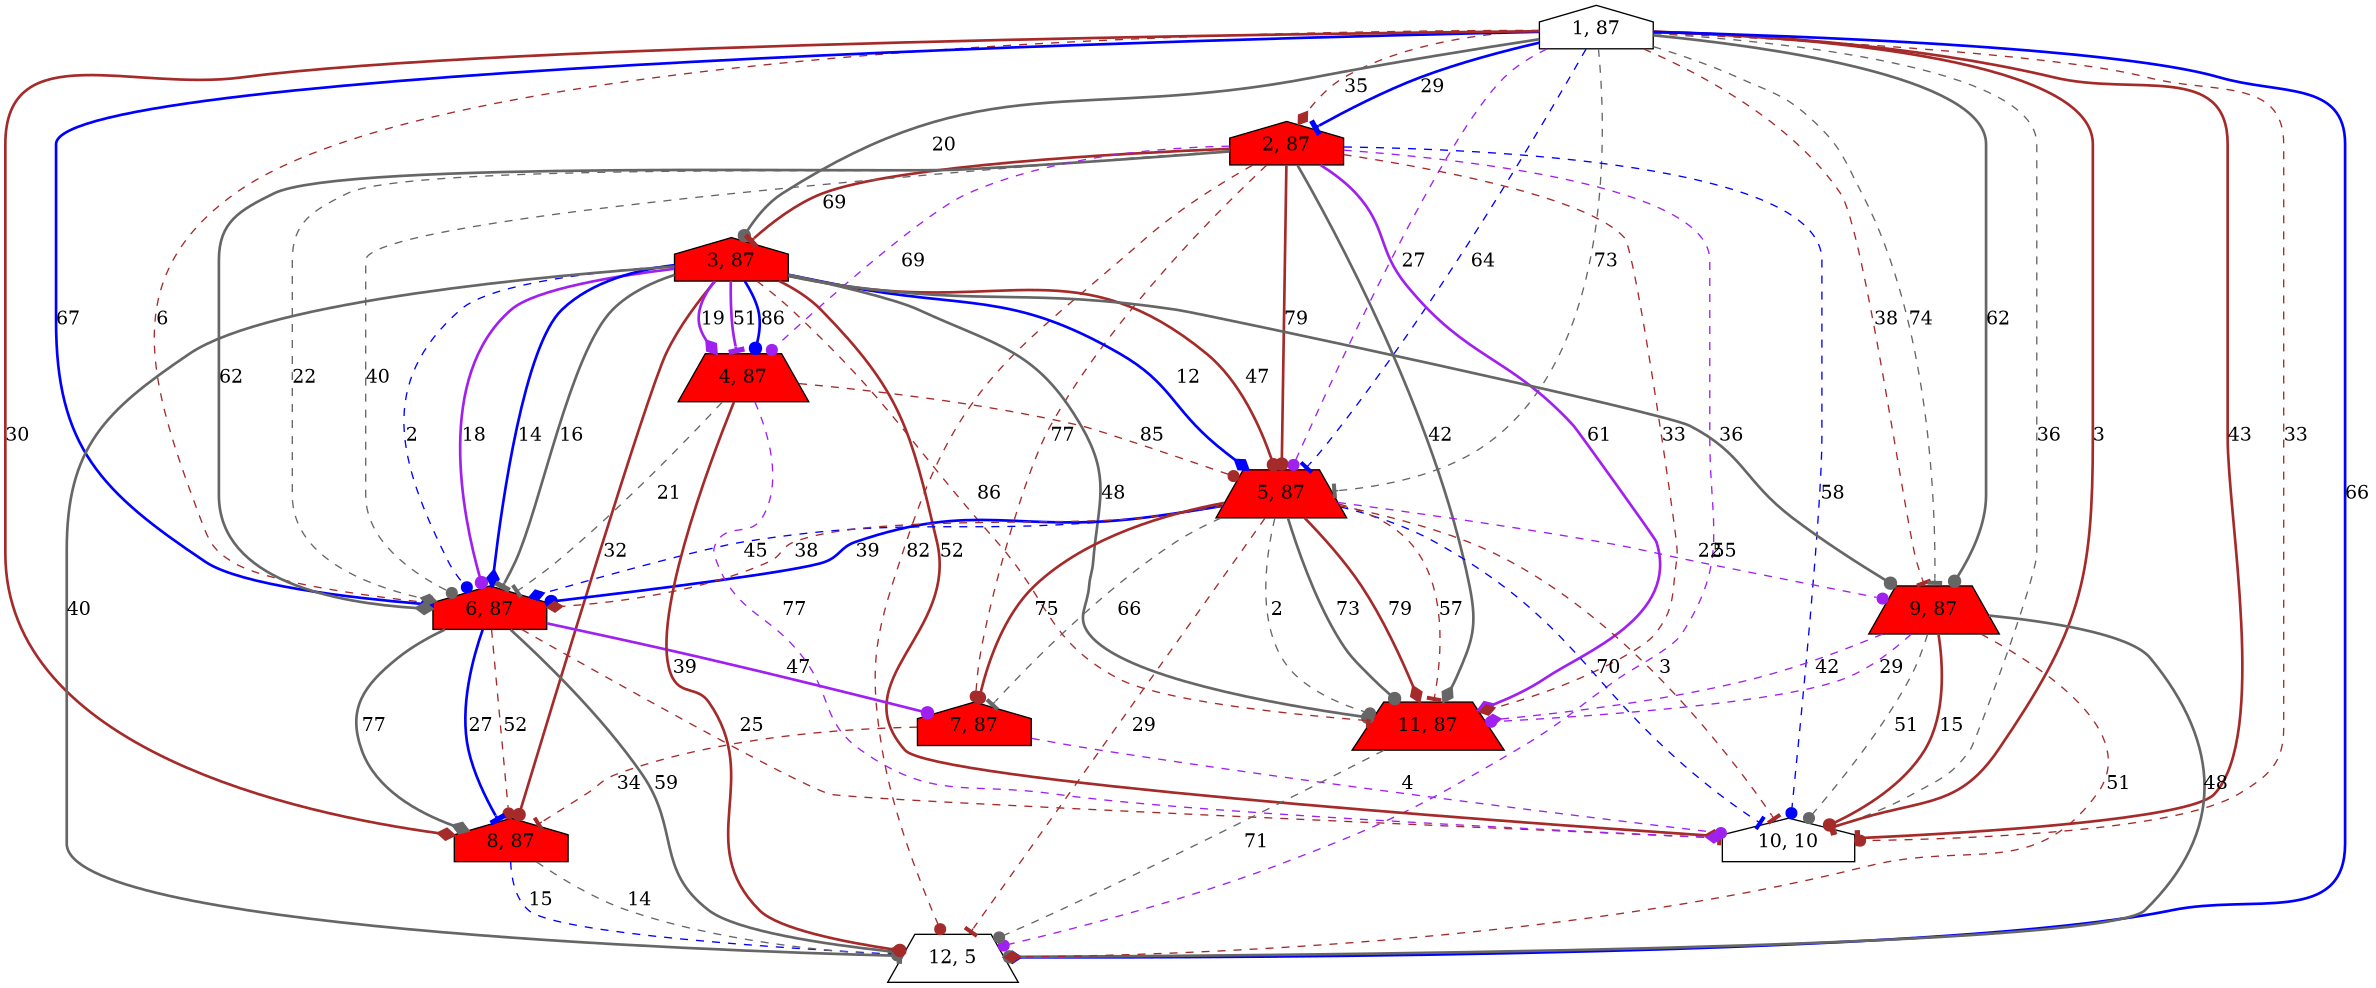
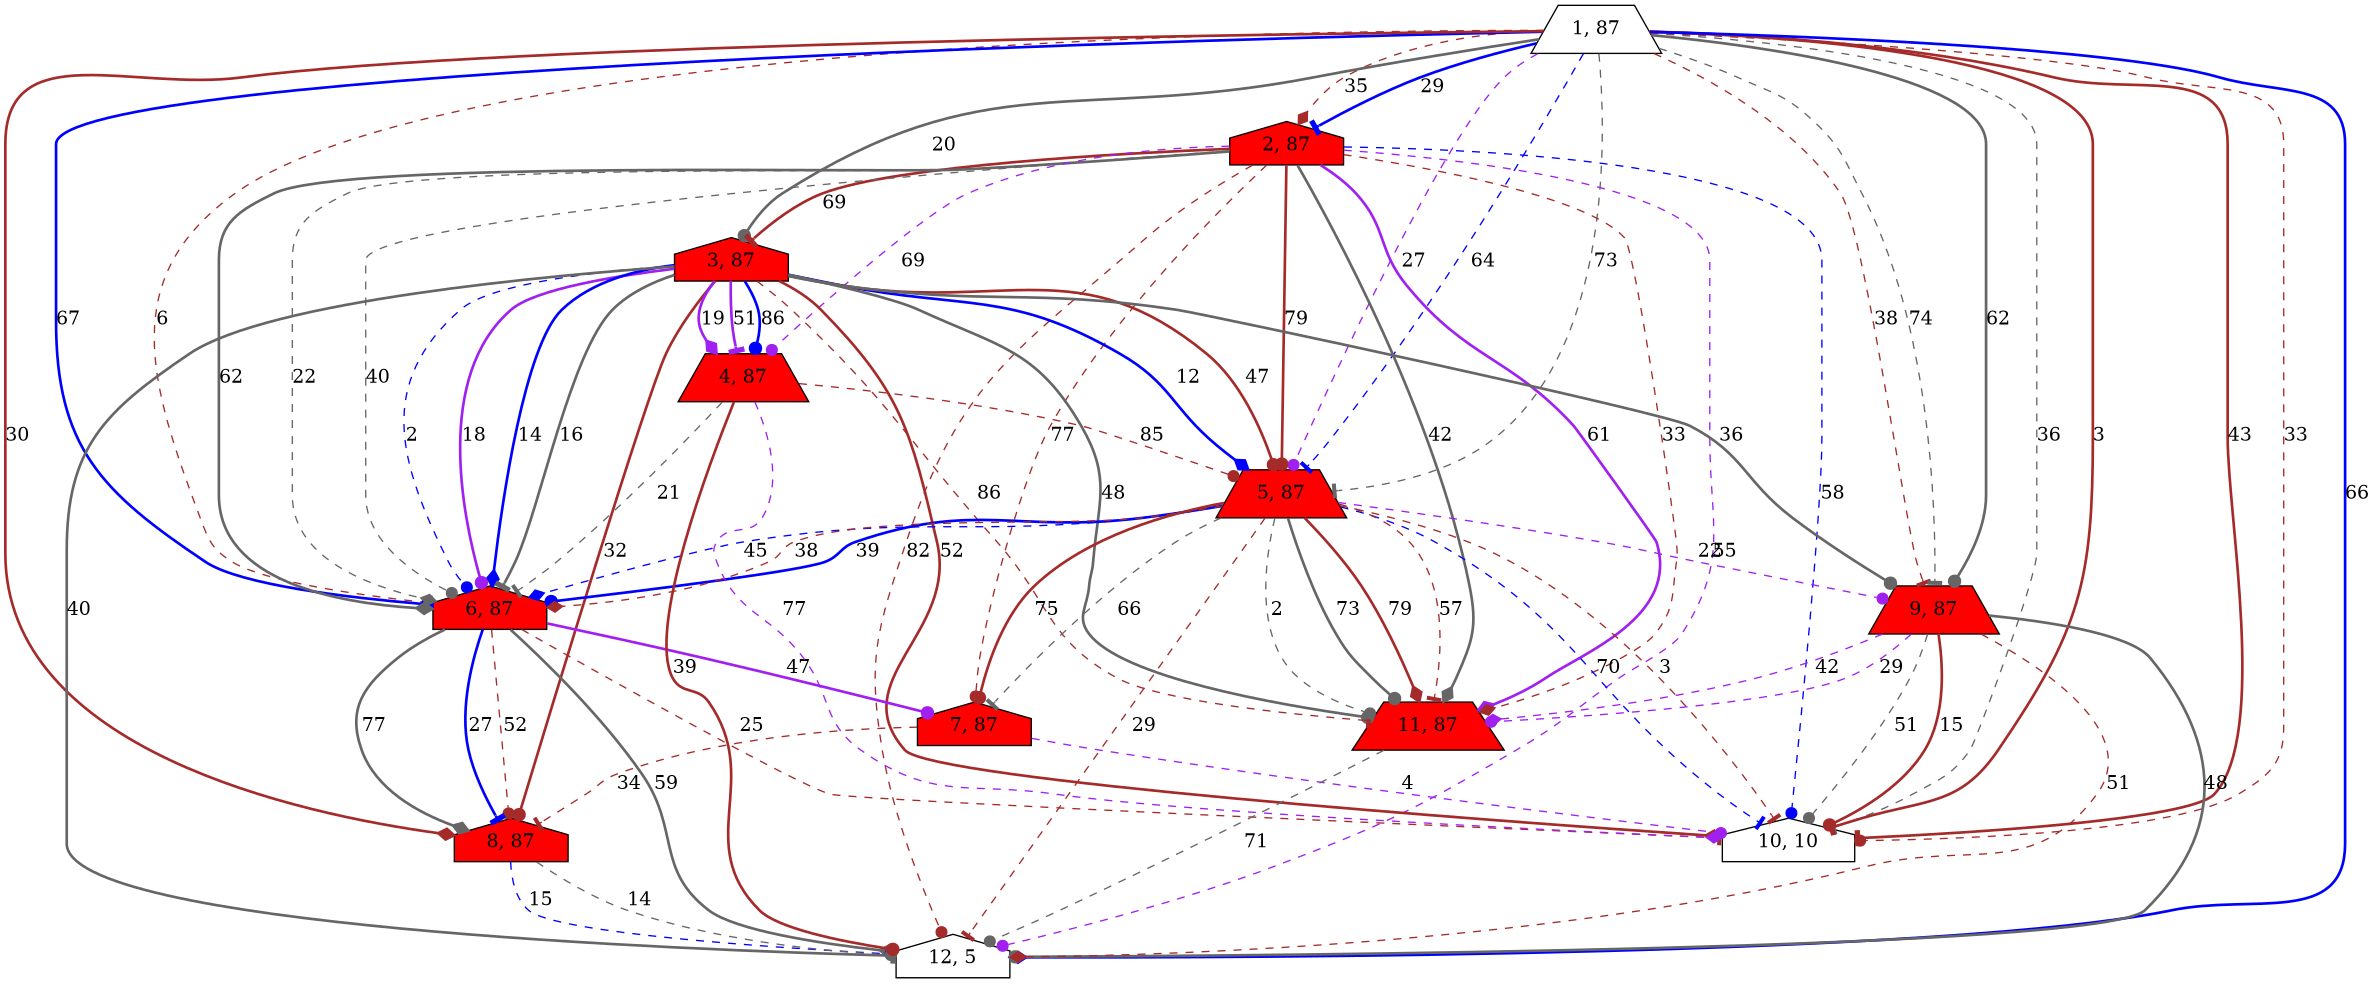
node "1, 87": shape house -> trapezium
node "12, 5": shape trapezium -> house
